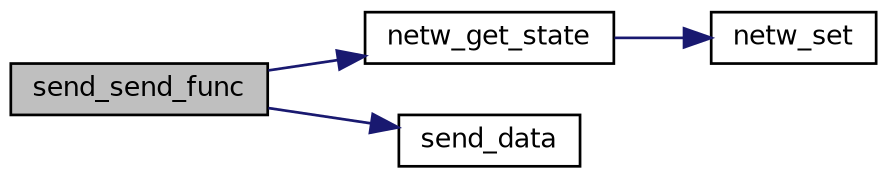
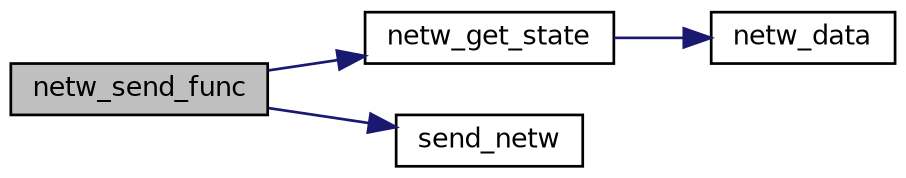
node "netw_set": label "netw_set" -> "netw_data"
node "send_send_func": label "send_send_func" -> "netw_send_func"
node "send_data": label "send_data" -> "send_netw"
